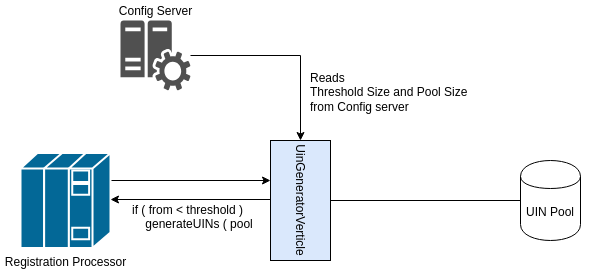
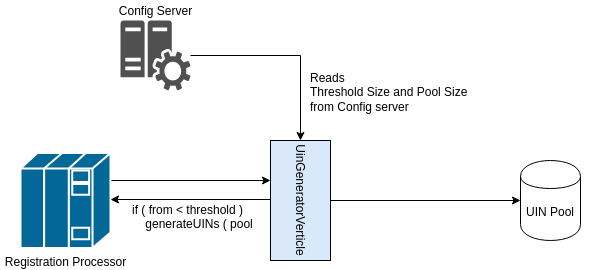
edge "UinGeneratorVerticle" -- "UIN Pool": arrowhead none -> classic
